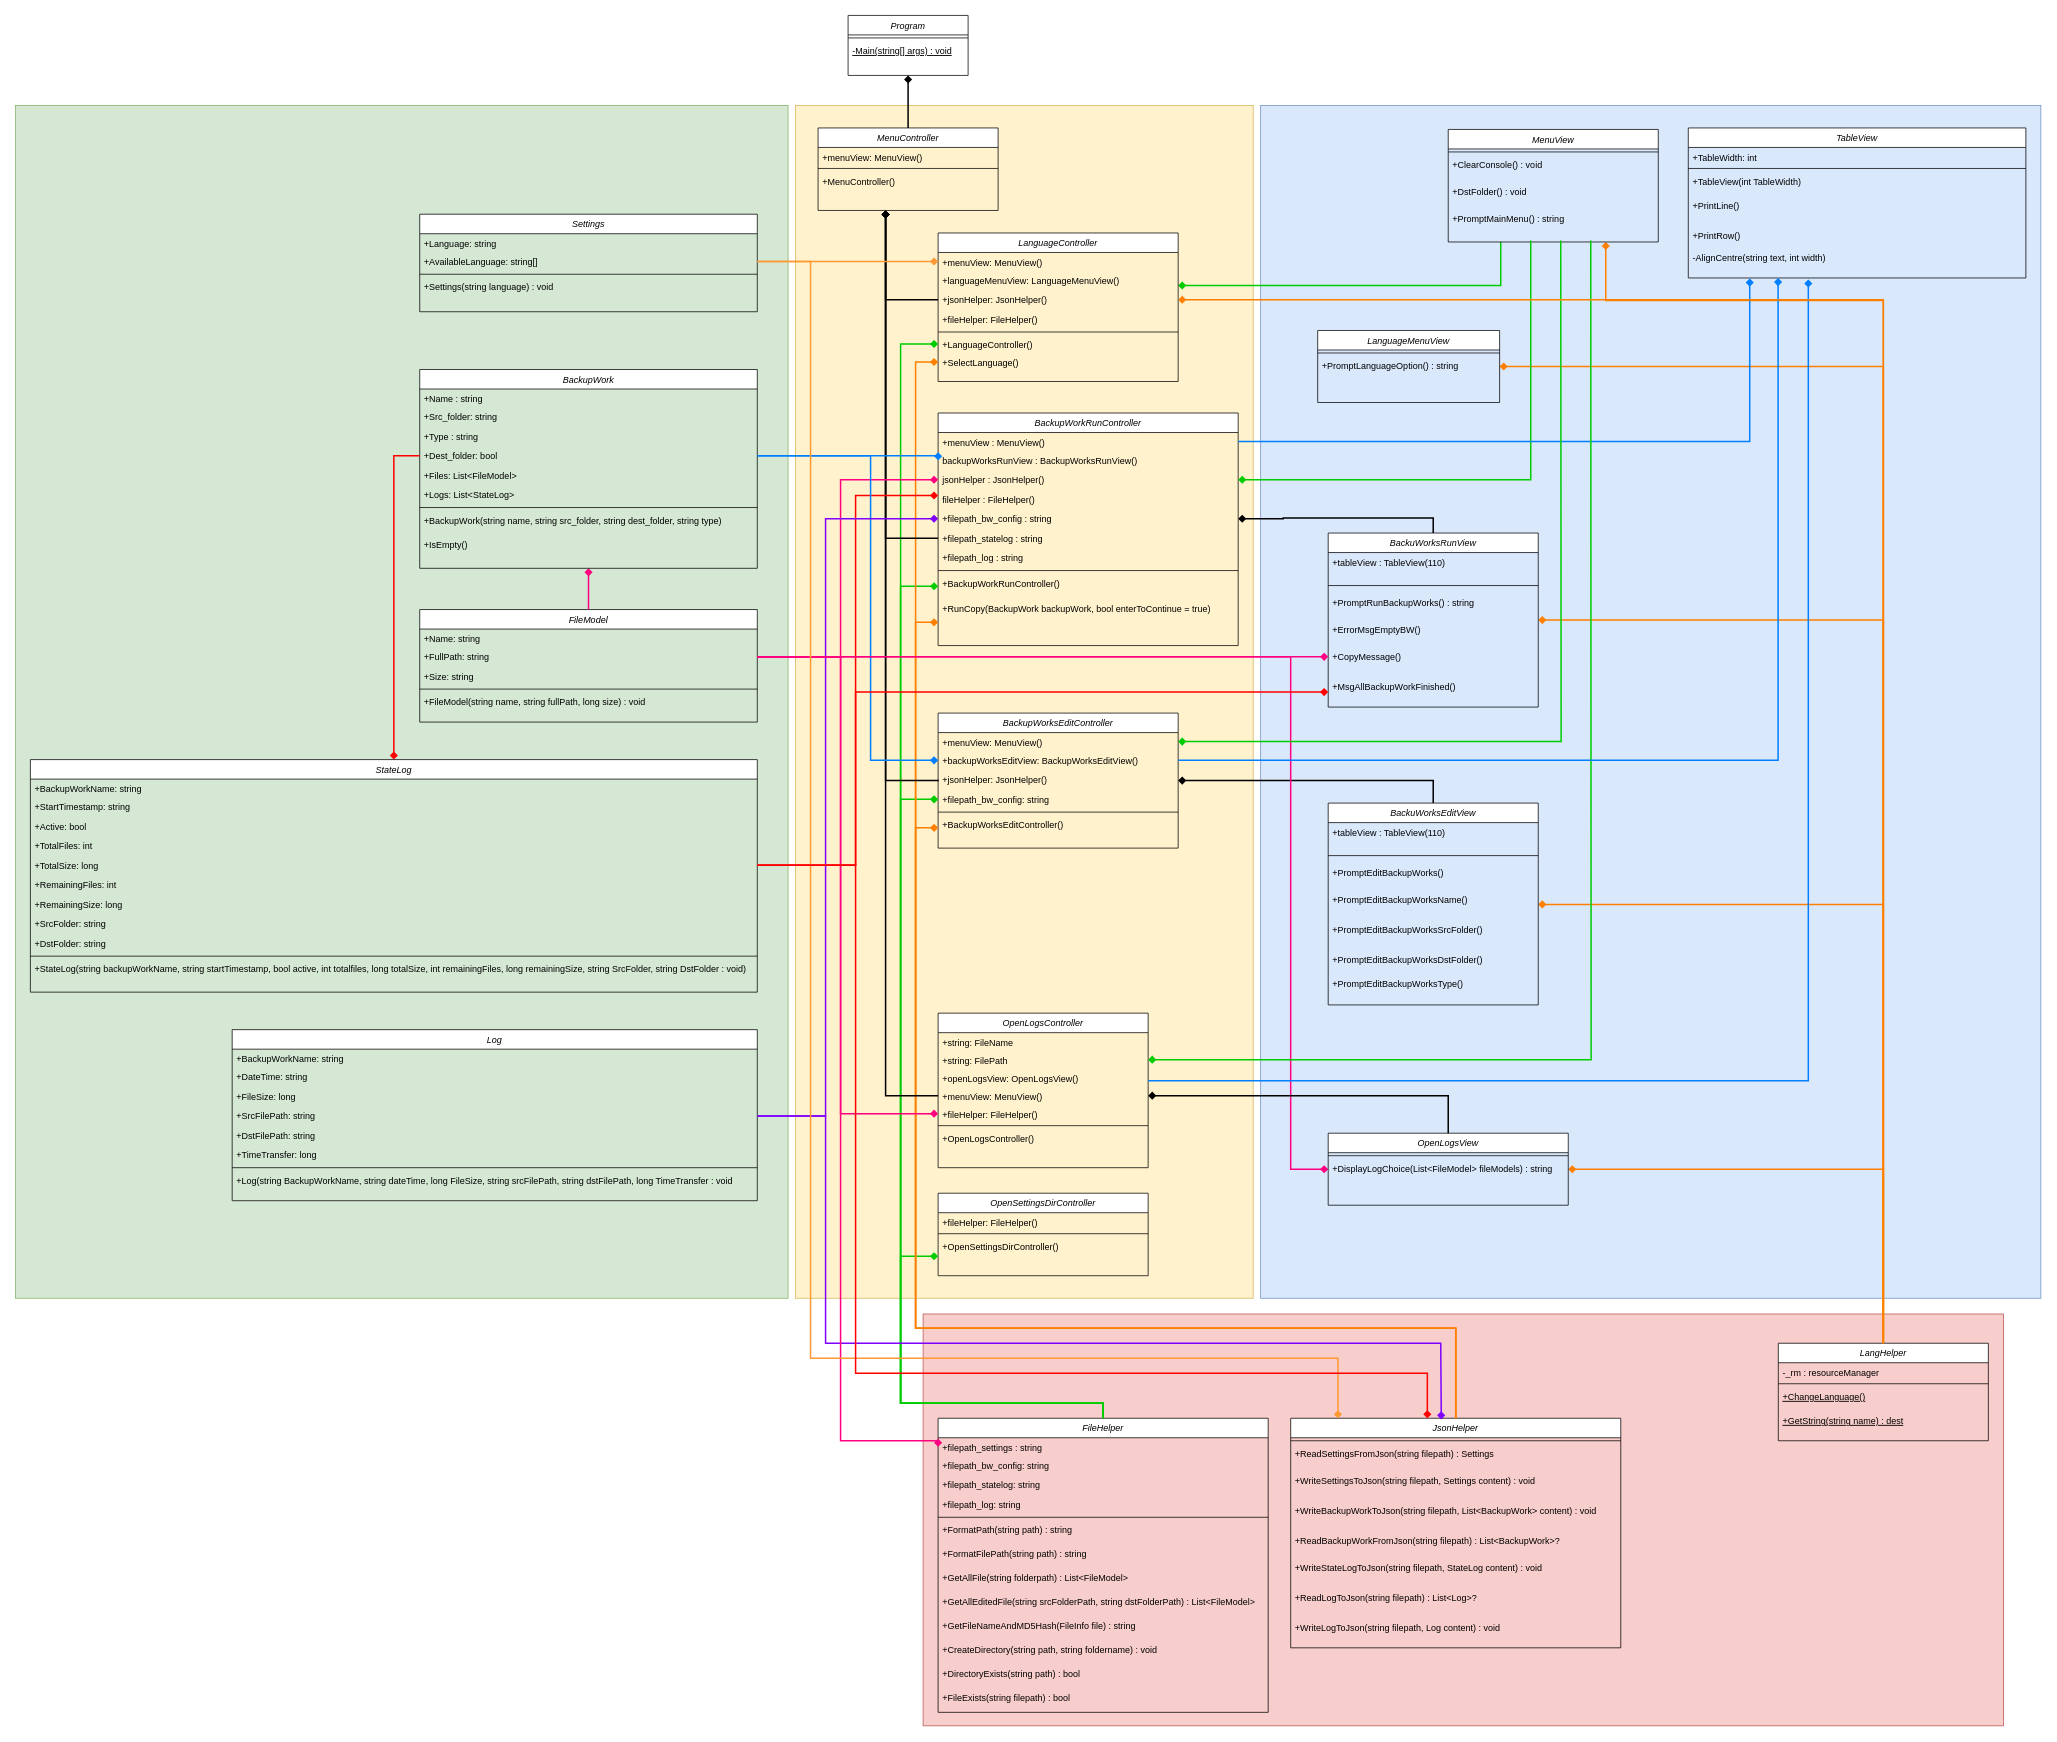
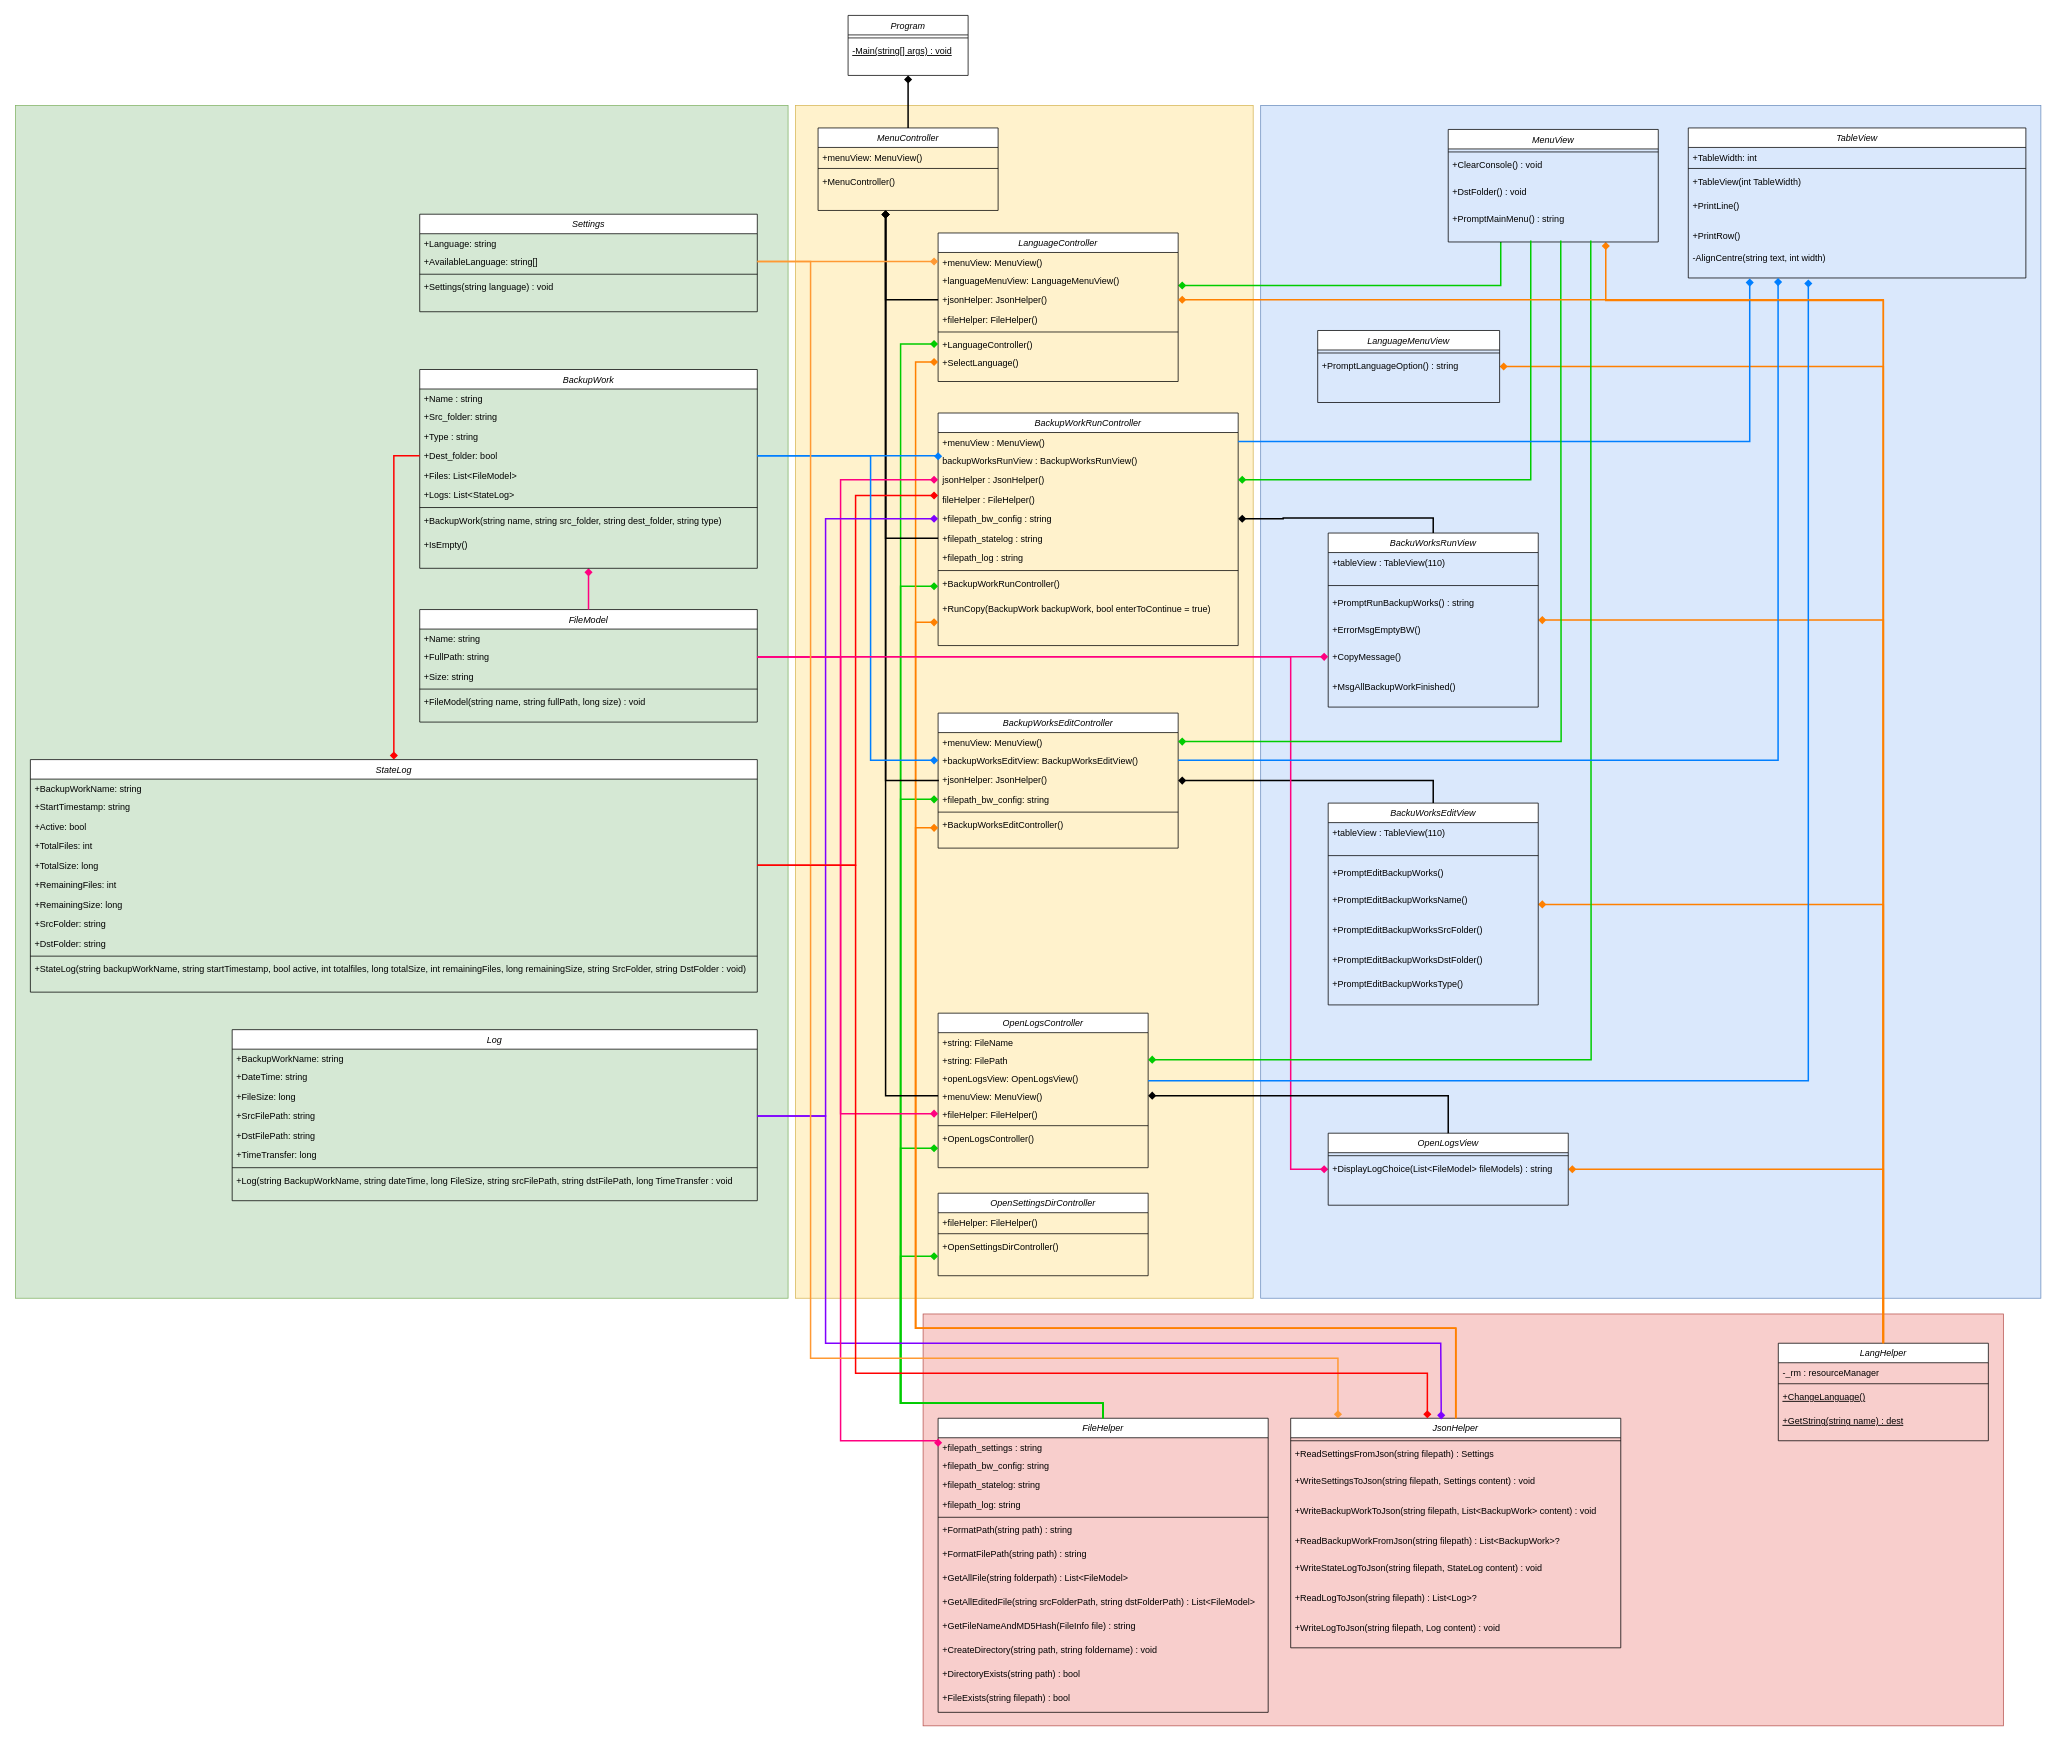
edge "+TotalSize: long" -> "+MsgAllBackupWorkFinished()": removed
edge "FileHelper" -> "+OpenLogsController()": added
